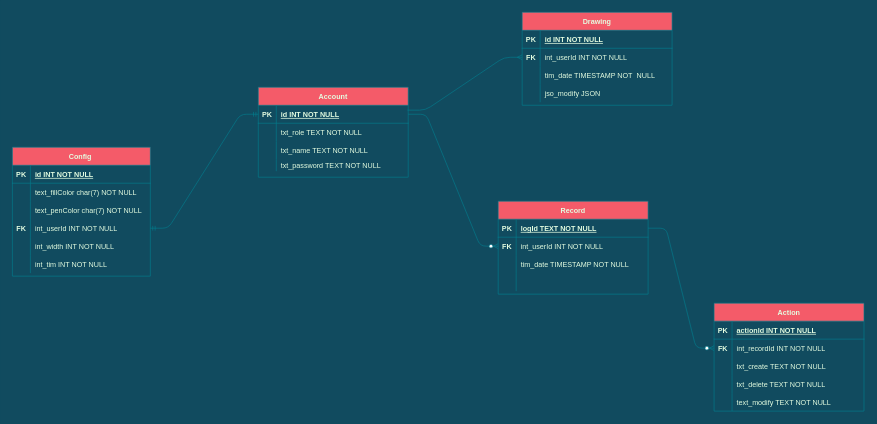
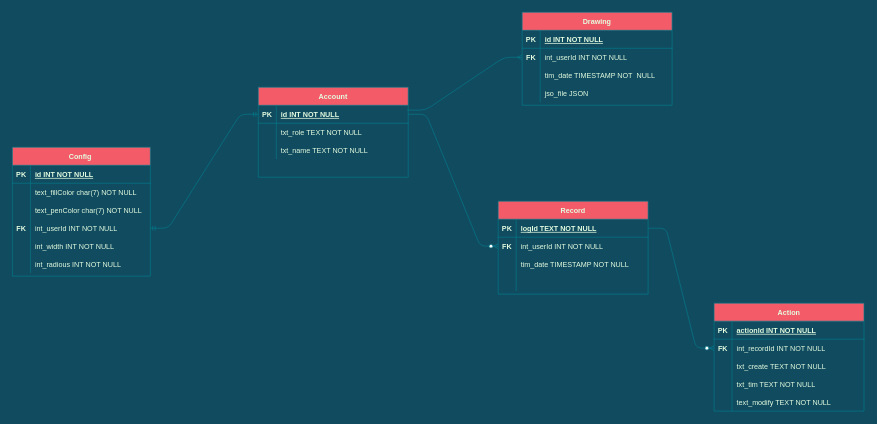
node "jso_modify JSON": label "jso_modify JSON" -> "jso_file JSON"
node "txt_password TEXT NOT NULL": removed
node "int_tim INT NOT NULL": label "int_tim INT NOT NULL" -> "int_radious INT NOT NULL"
node "txt_delete TEXT NOT NULL": label "txt_delete TEXT NOT NULL" -> "txt_tim TEXT NOT NULL"
